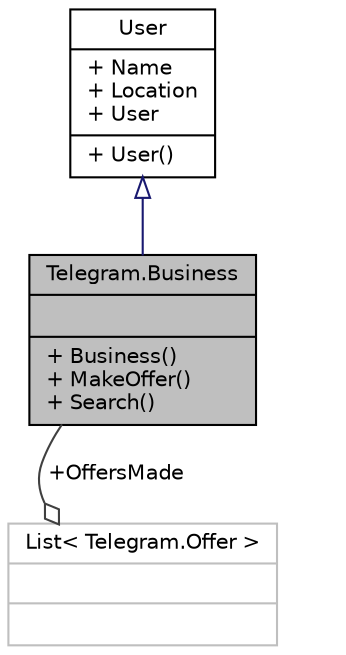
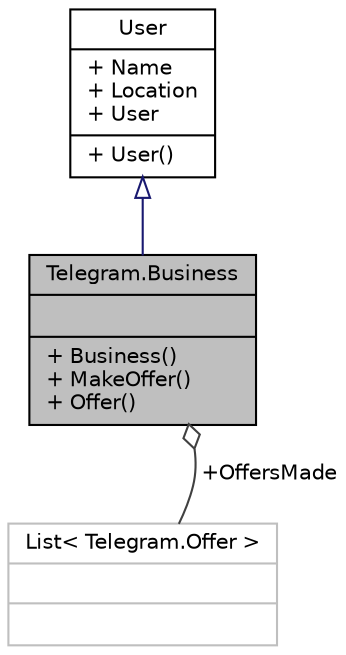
node "Telegram.Business": text "+ Search()" -> "+ Offer()"
edge "Telegram.Business" -> "List< Telegram.Offer >": reversed
